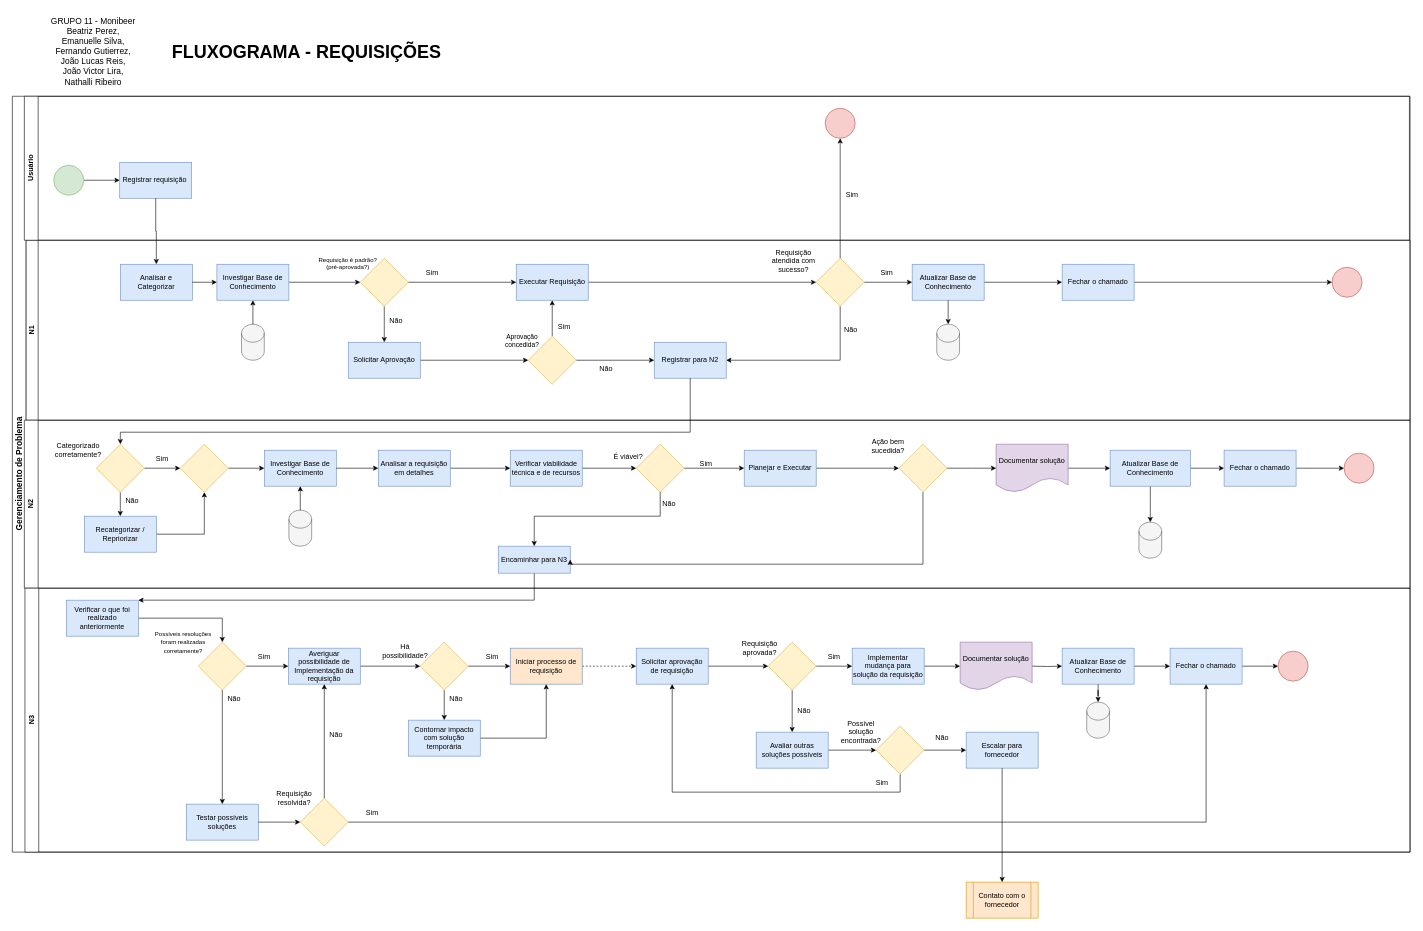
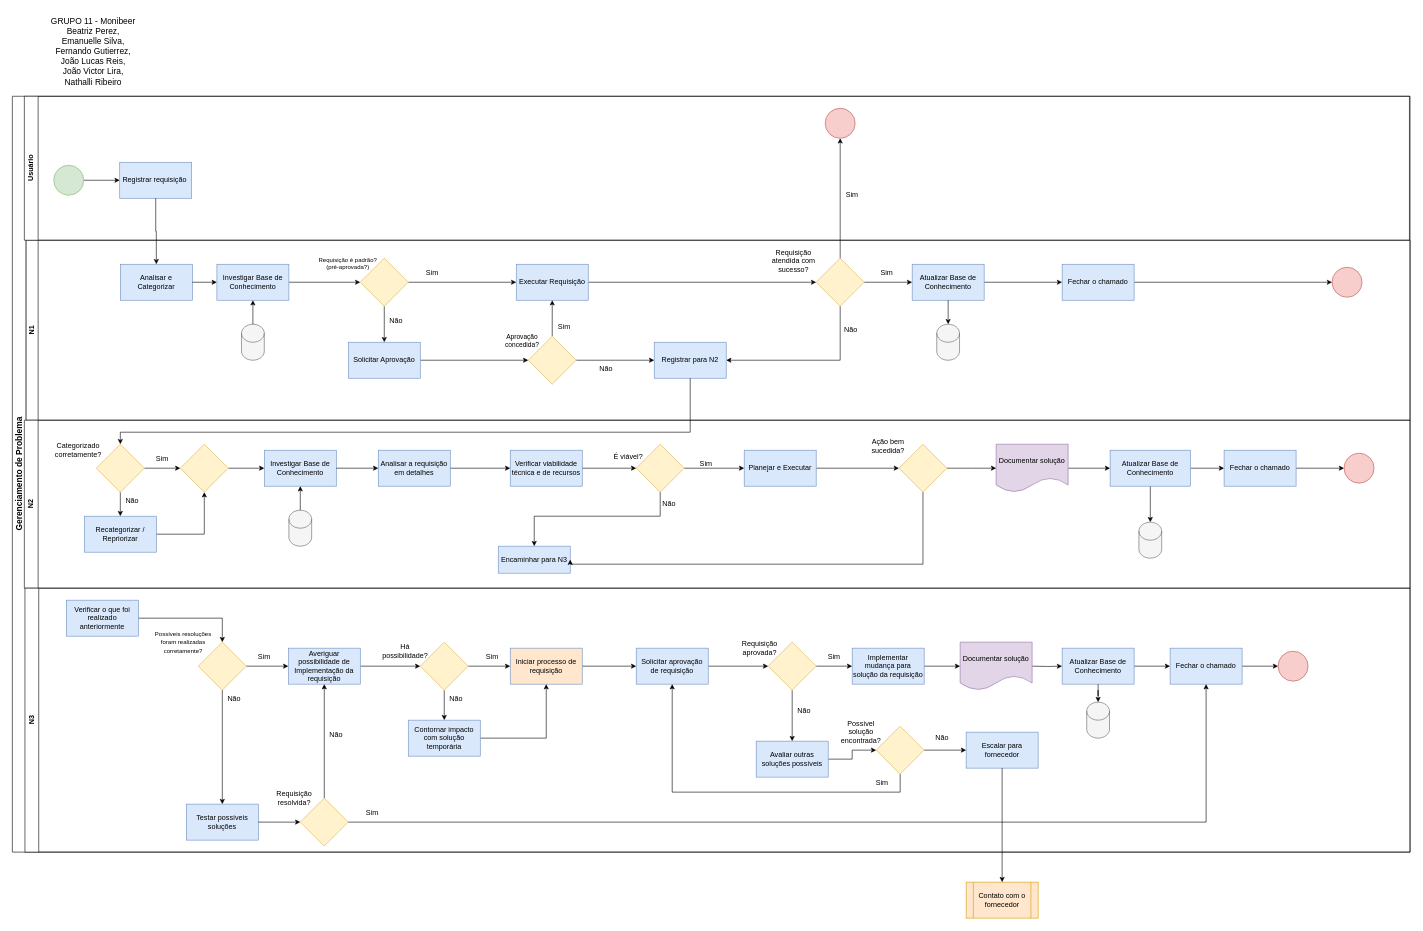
node "FLUXOGRAMA - REQUISIÇÕES": removed
edge "Encaminhar para N3" -> "Verificar o que foi realizado anteriormente": removed
edge "Iniciar processo de requisição" -> "Solicitar aprovação de requisição": style dashed -> solid
node "Avaliar outras soluções possíveis": moved (792, 750) -> (792, 759)
